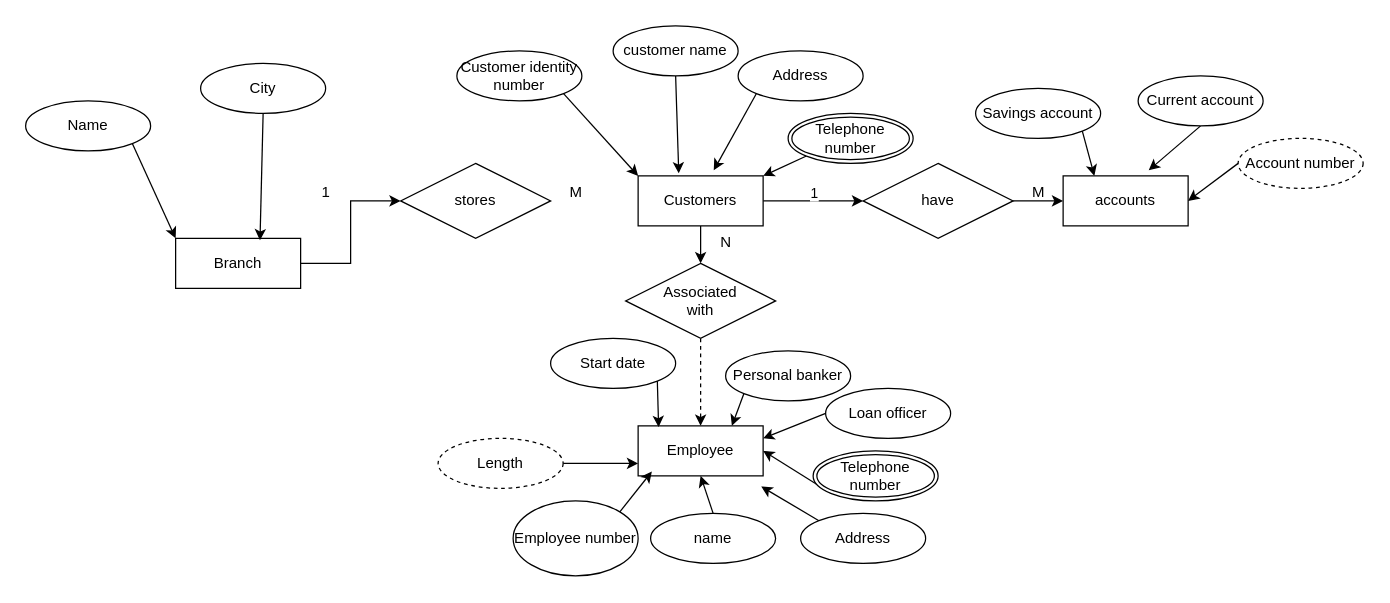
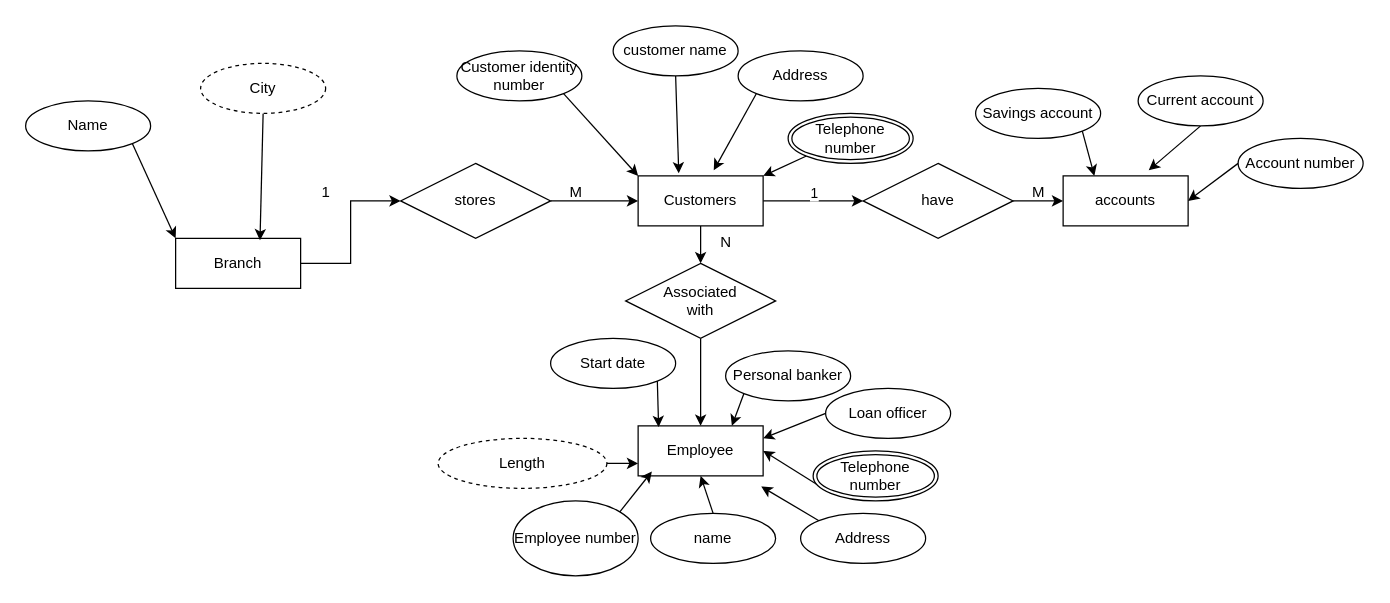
node "City": style solid -> dashed
node "Account number": style dashed -> solid
edge "stores" -> "Customers": added
edge "Associated with" -> "Employee": style dashed -> solid
node "Length": size 125x50 -> 169x50
